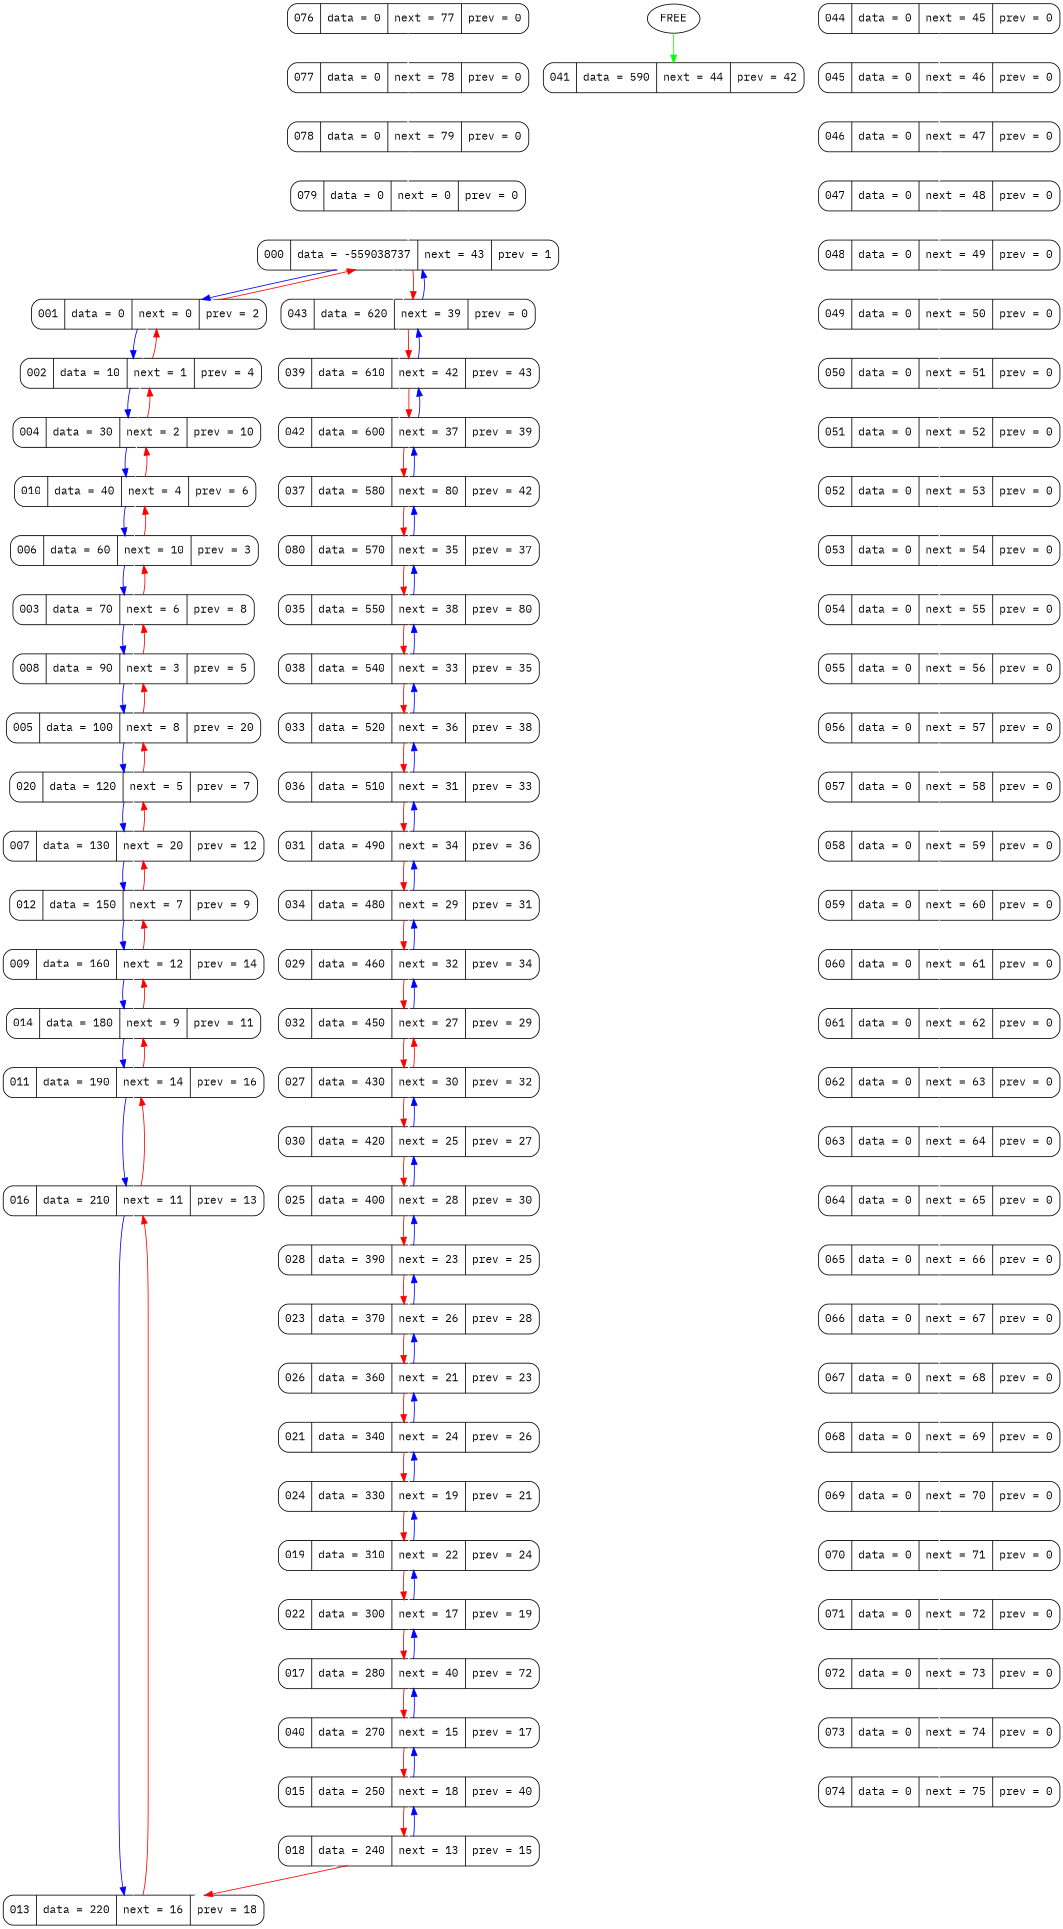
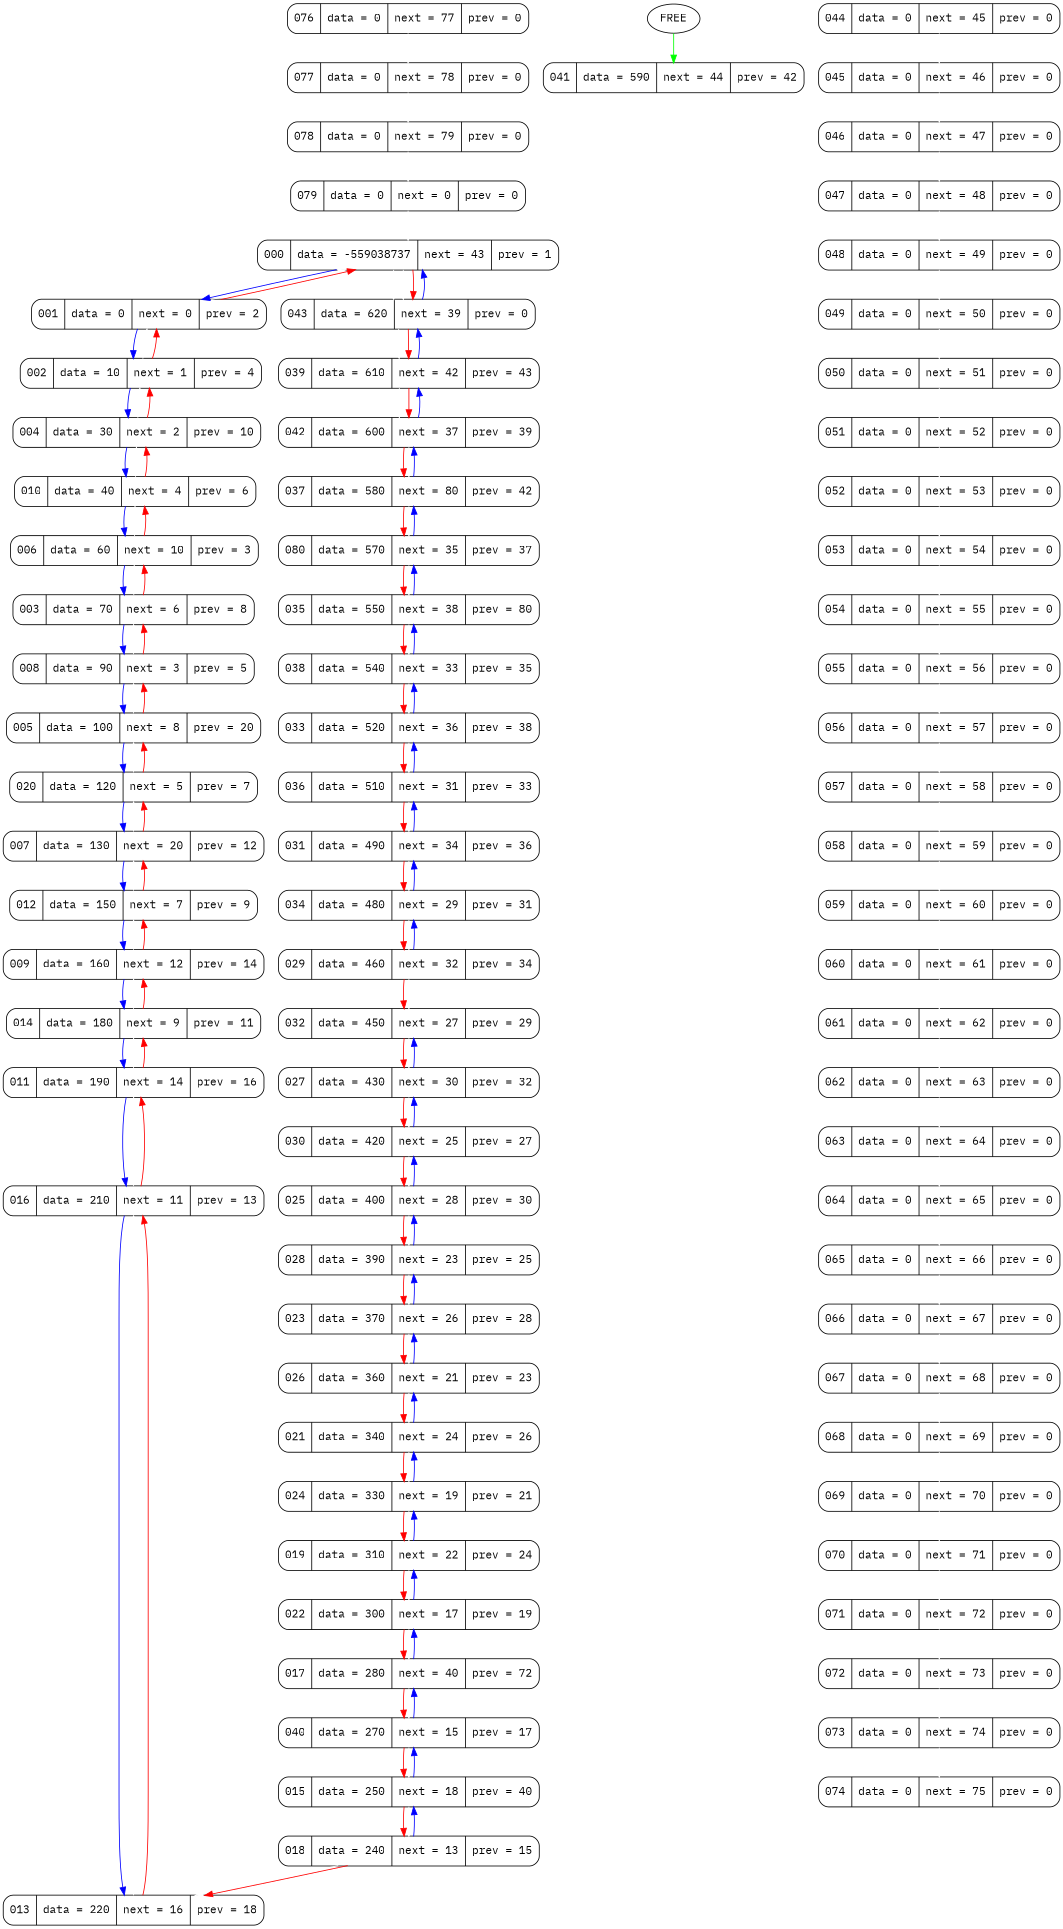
edge "032" -> "029": removed
edge "027" -> "032": color red -> blue
